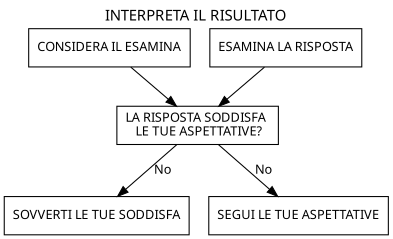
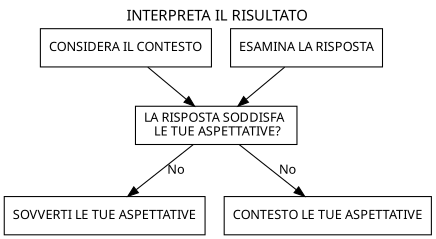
node "CONSIDERA IL ESAMINA": label "CONSIDERA IL ESAMINA" -> "CONSIDERA IL CONTESTO"
node "SOVVERTI LE TUE SODDISFA": label "SOVVERTI LE TUE SODDISFA" -> "SOVVERTI LE TUE ASPETTATIVE"
node "SEGUI LE TUE ASPETTATIVE": label "SEGUI LE TUE ASPETTATIVE" -> "CONTESTO LE TUE ASPETTATIVE"
